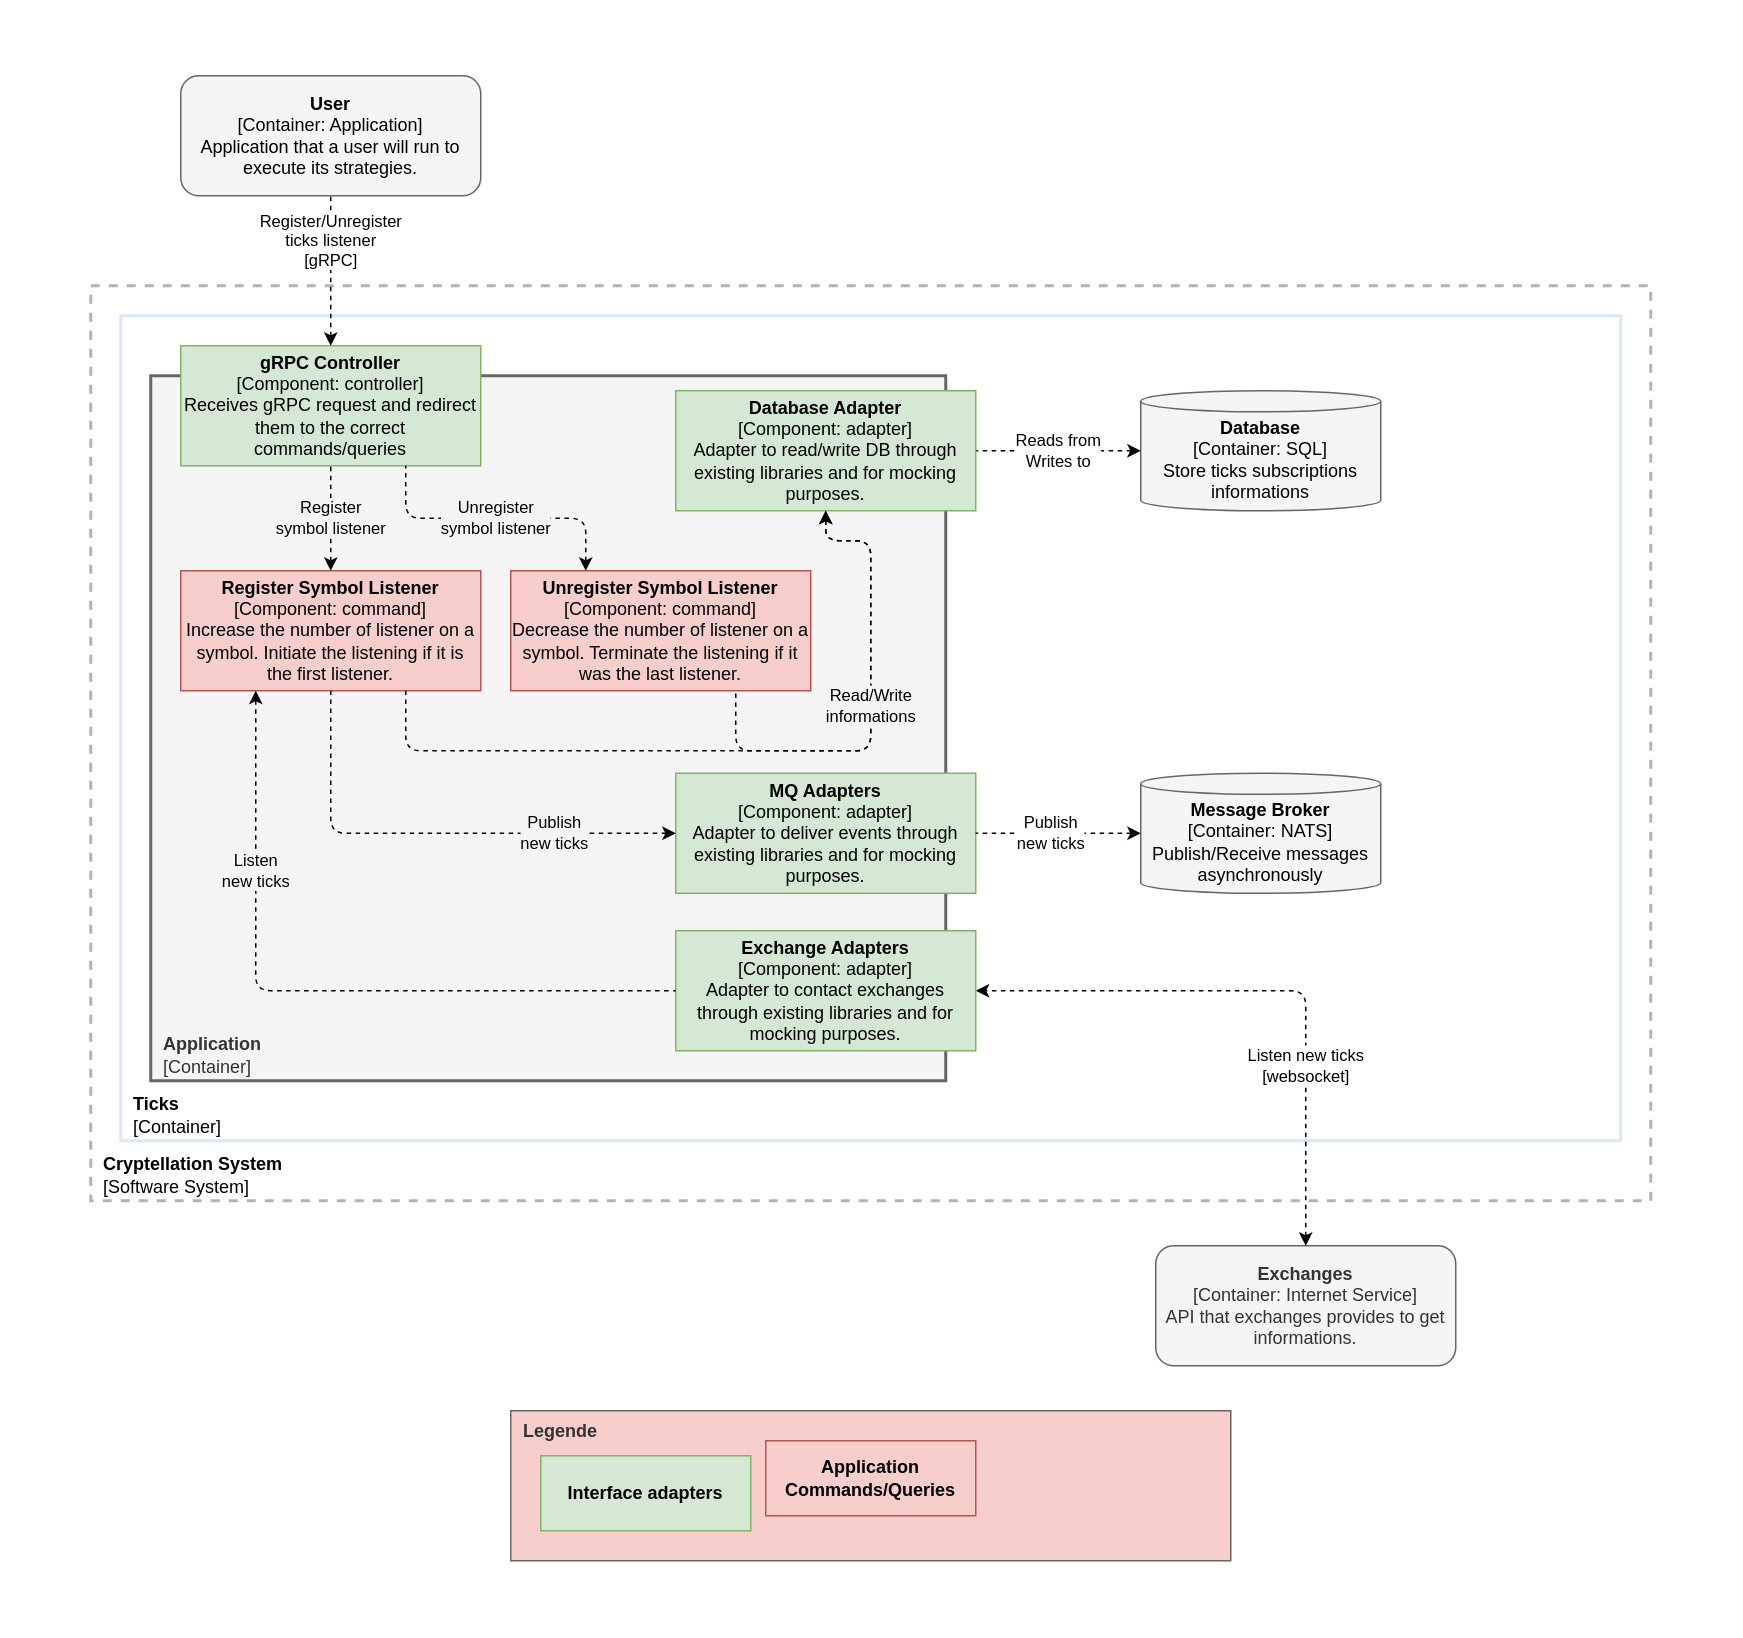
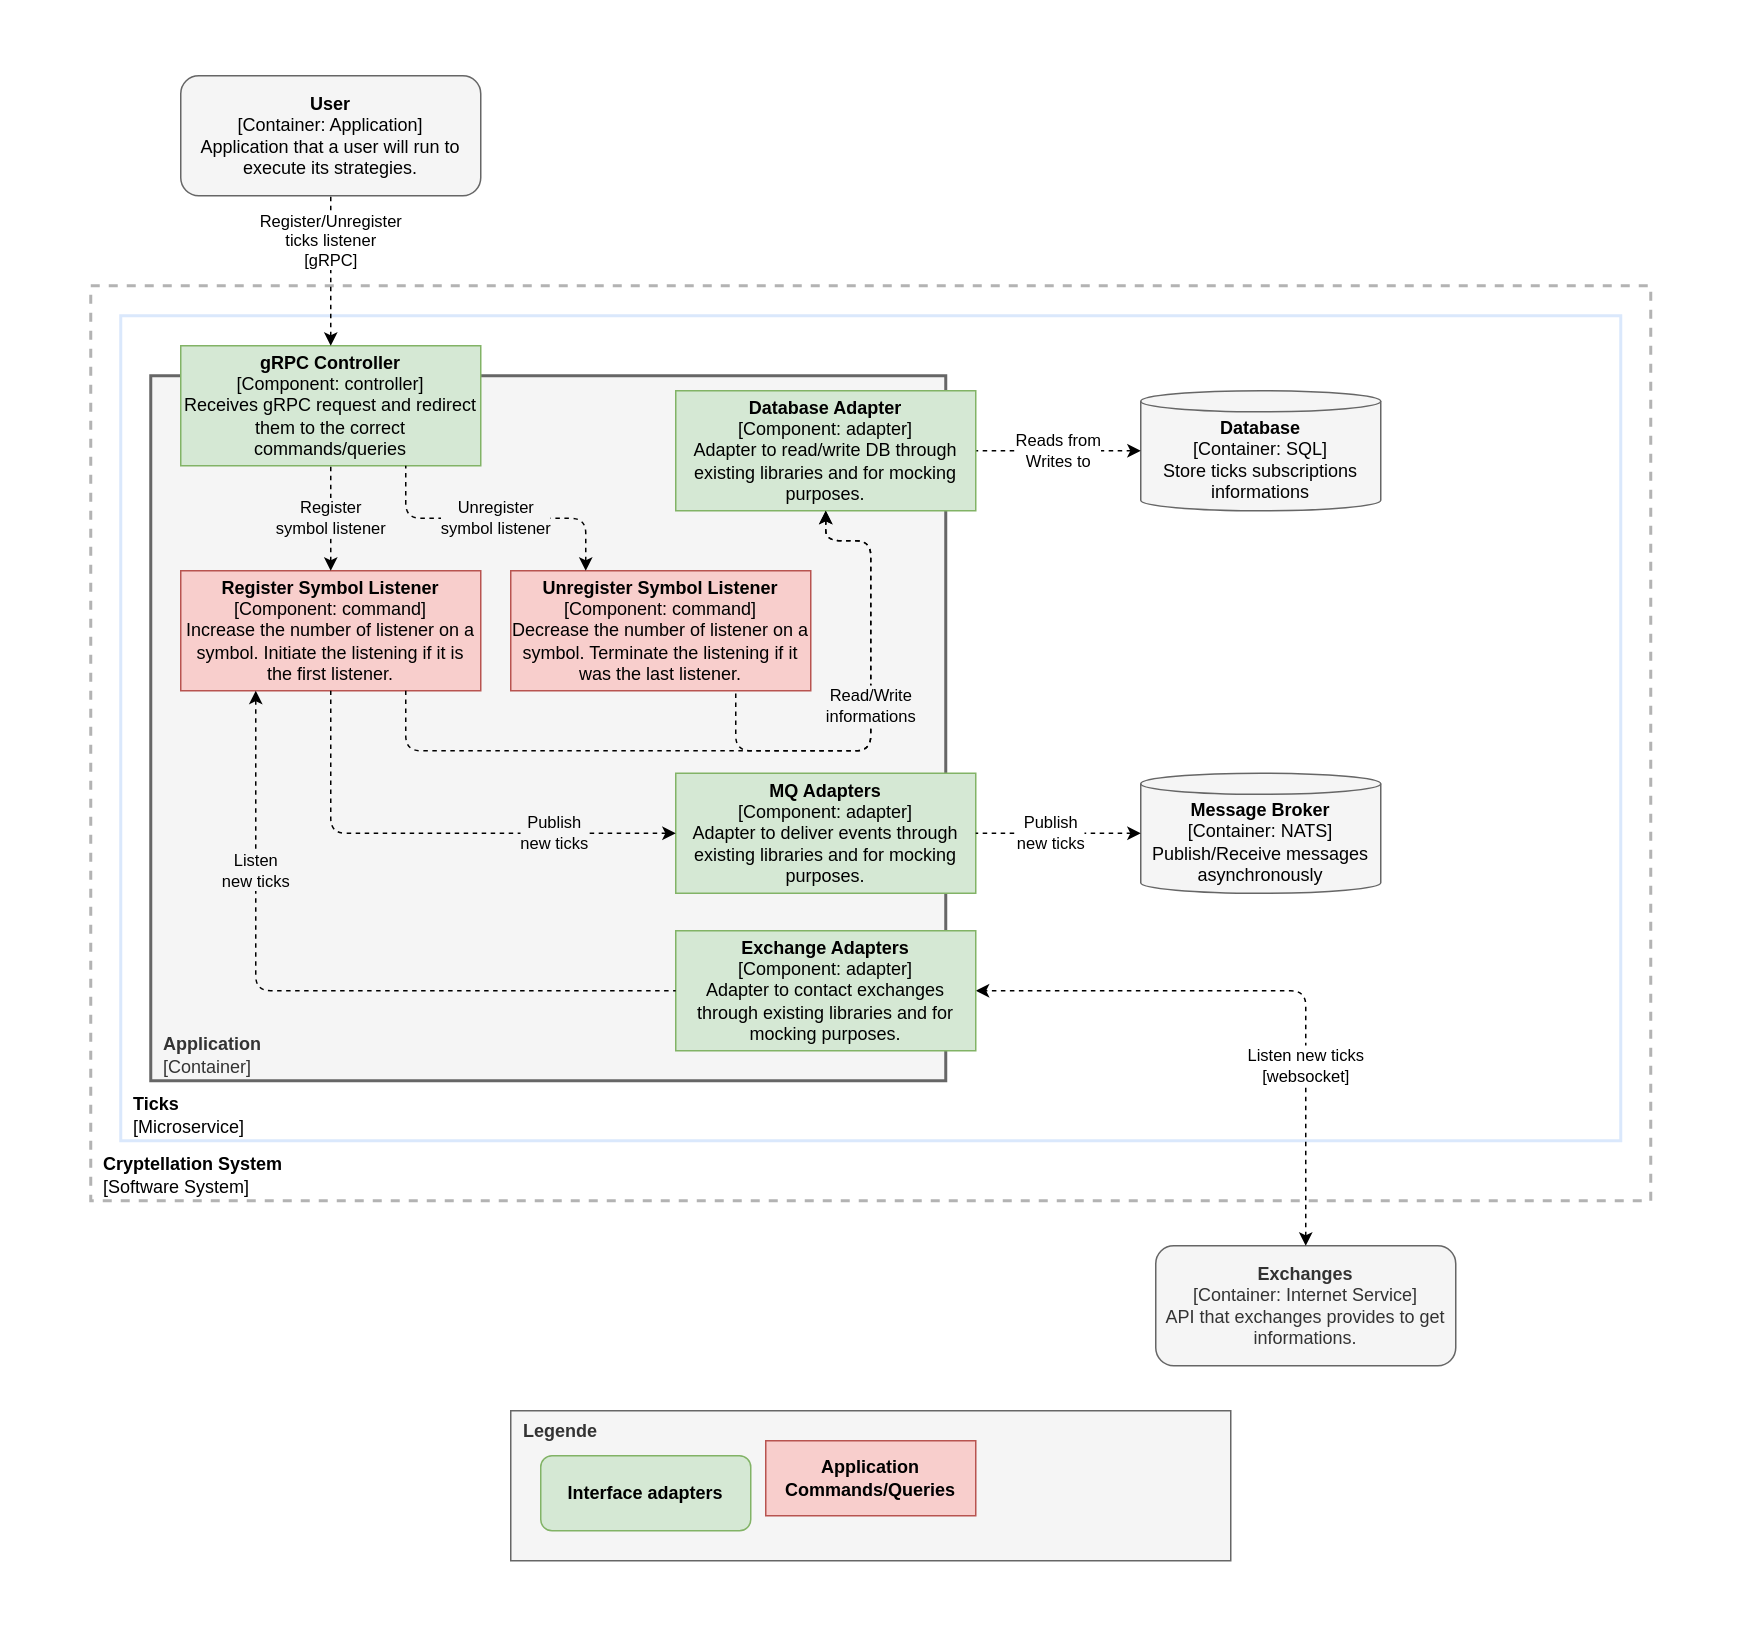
node "Ticks [Container]": label "Ticks [Container]" -> "Ticks [Microservice]"
node "Legende": fillcolor #f8cecc -> #f5f5f5
node "Interface adapters": shape rectangle -> rounded rectangle
